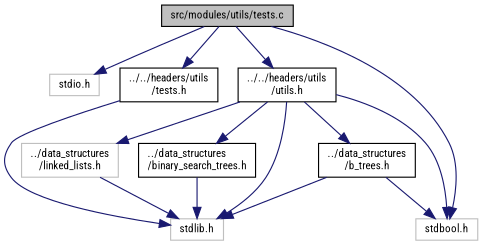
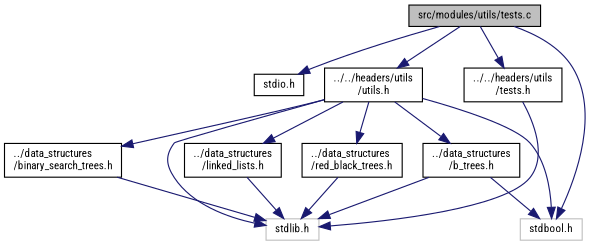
node "stdio.h": color grey75 -> black
node "../data_structures /linked_lists.h": color grey75 -> black
node "../data_structures /red_black_trees.h": added
